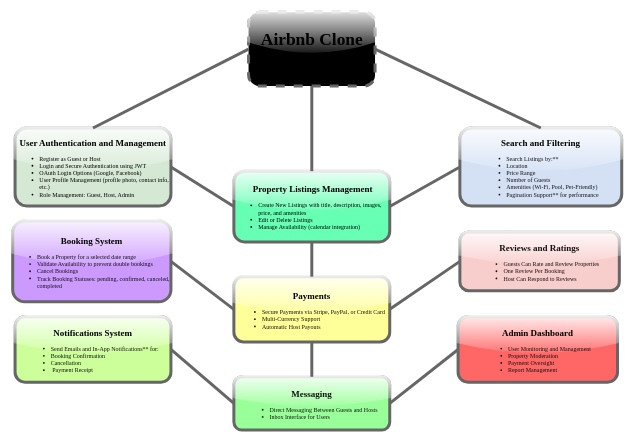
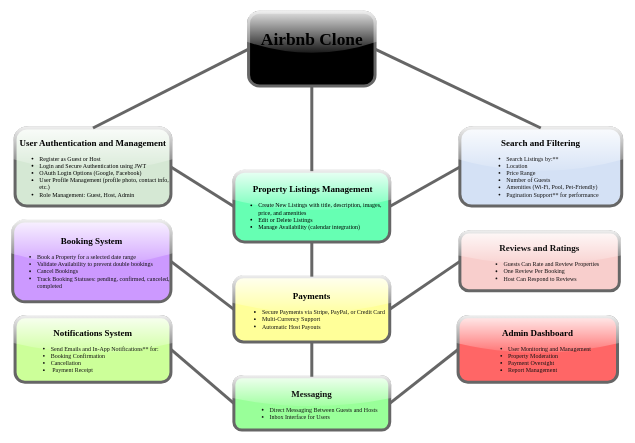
node "Airbnb Clone Backend": style dashed -> solid
